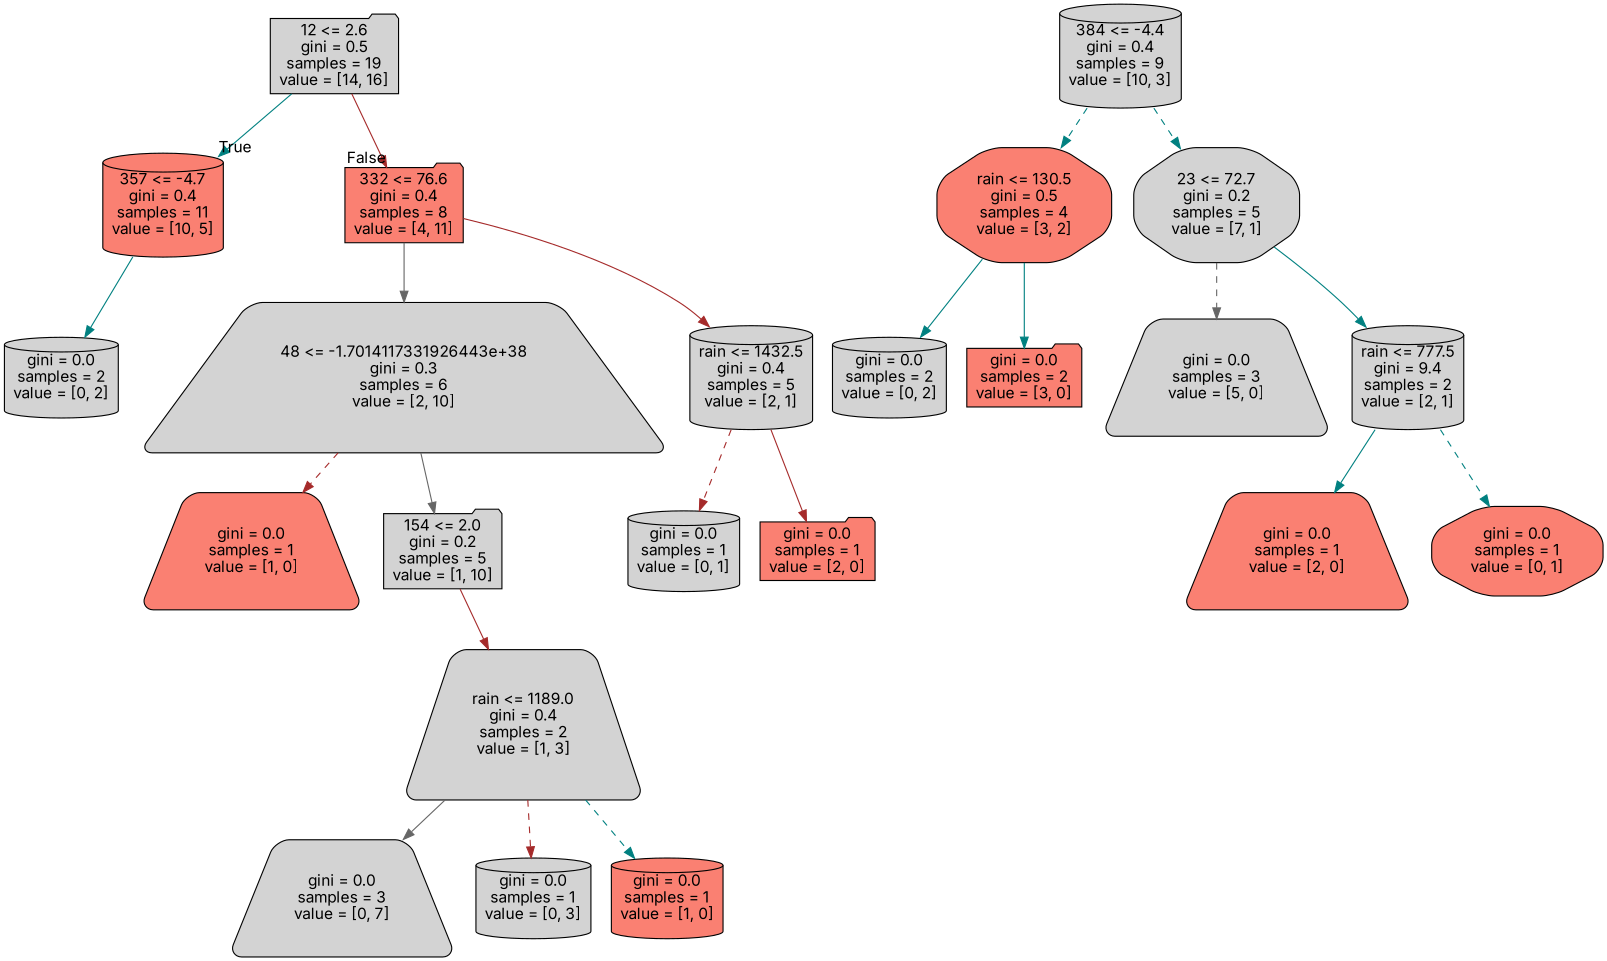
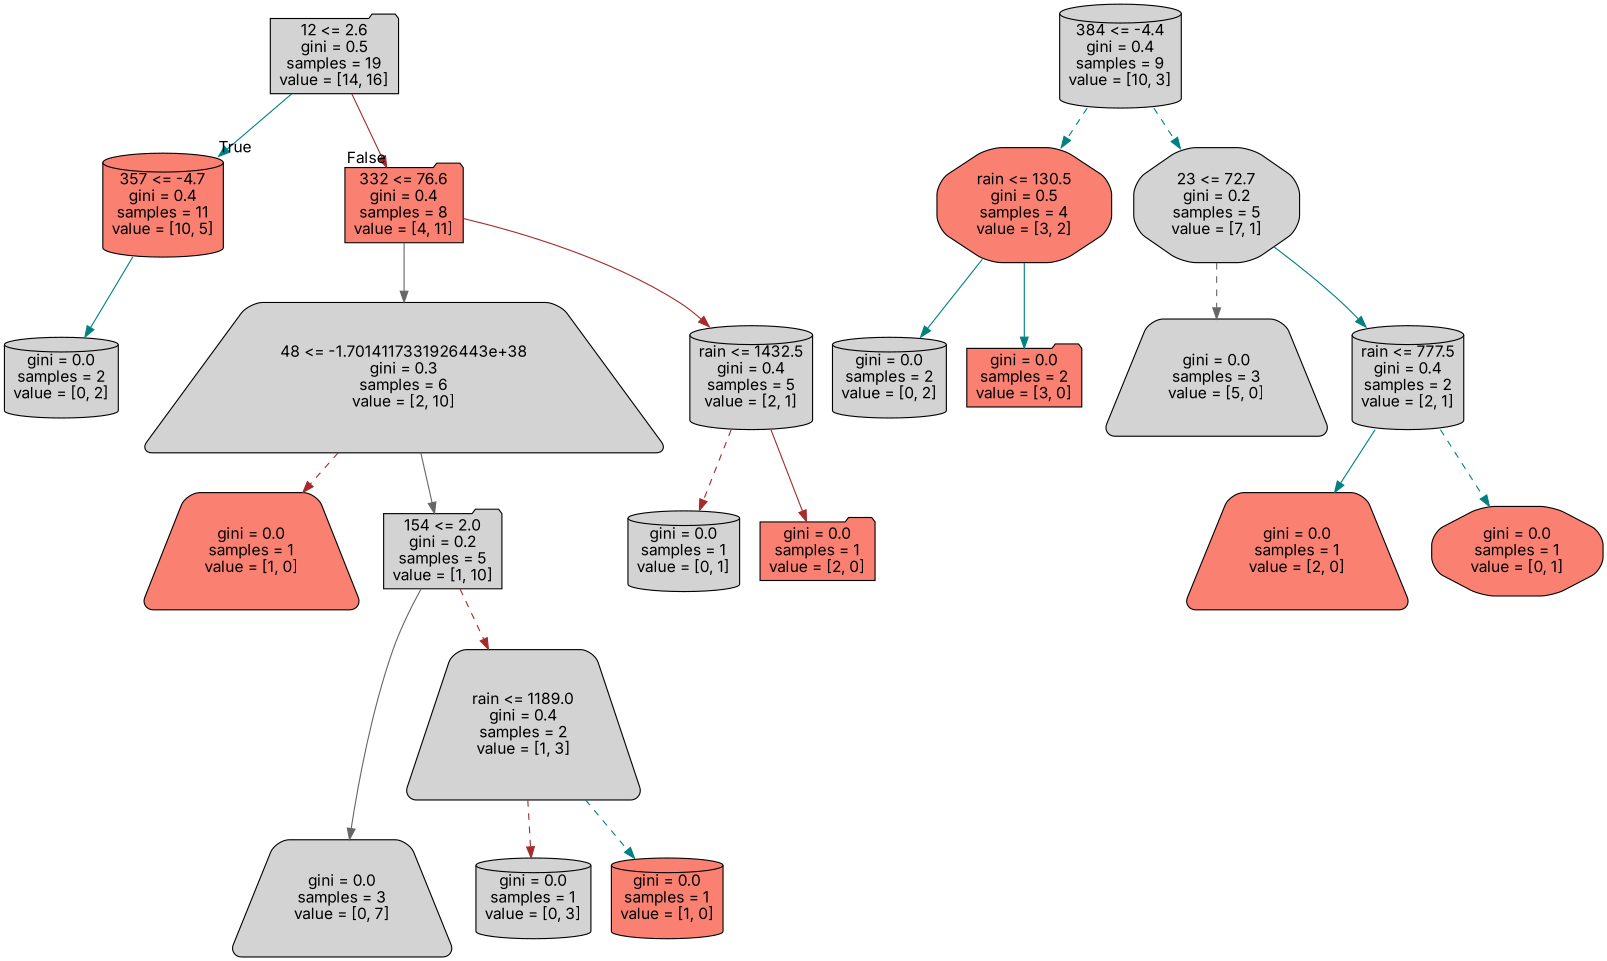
node "rain <= 777.5 gini = 9.4 samples = 2 value = [2, 1]": label "rain <= 777.5 gini = 9.4 samples = 2 value = [2, 1]" -> "rain <= 777.5 gini = 0.4 samples = 2 value = [2, 1]"
edge "154 <= 2.0 gini = 0.2 samples = 5 value = [1, 10]" -> "rain <= 1189.0 gini = 0.4 samples = 2 value = [1, 3]": style solid -> dashed
edge "rain <= 1189.0 gini = 0.4 samples = 2 value = [1, 3]" -> "gini = 0.0 samples = 3 value = [0, 7]": now "154 <= 2.0 gini = 0.2 samples = 5 value = [1, 10]" -> "gini = 0.0 samples = 3 value = [0, 7]"
